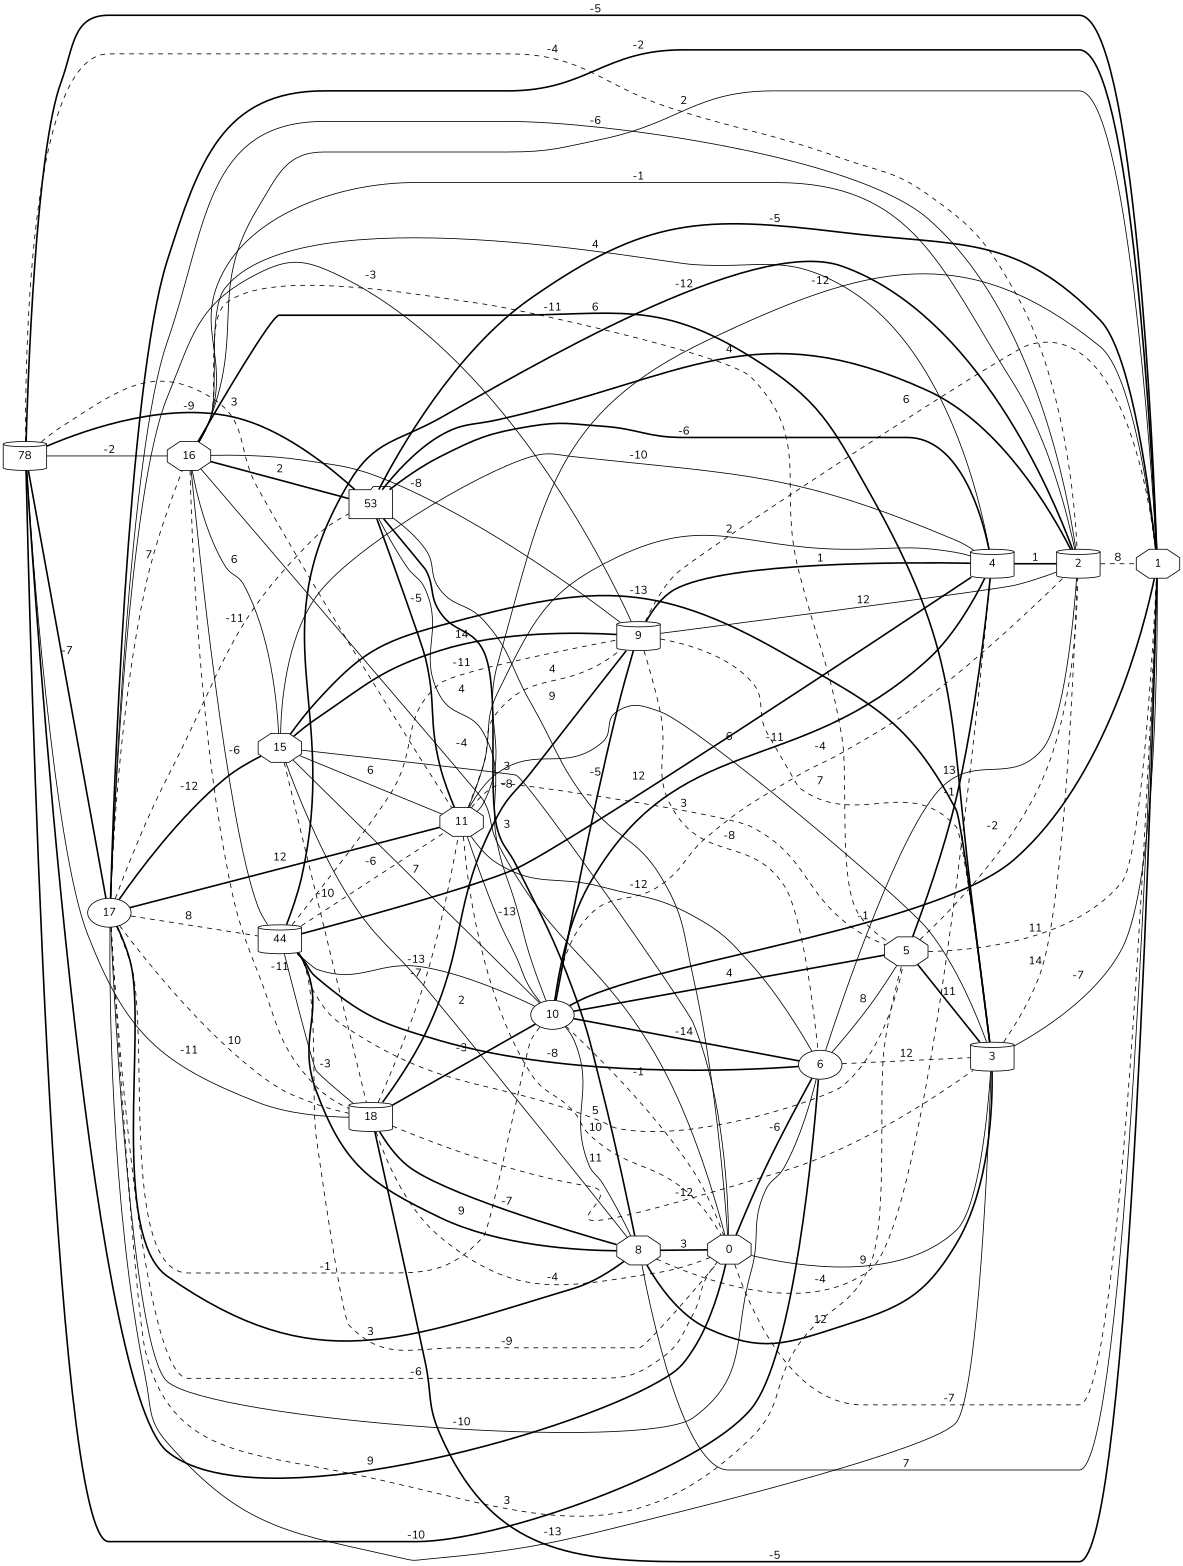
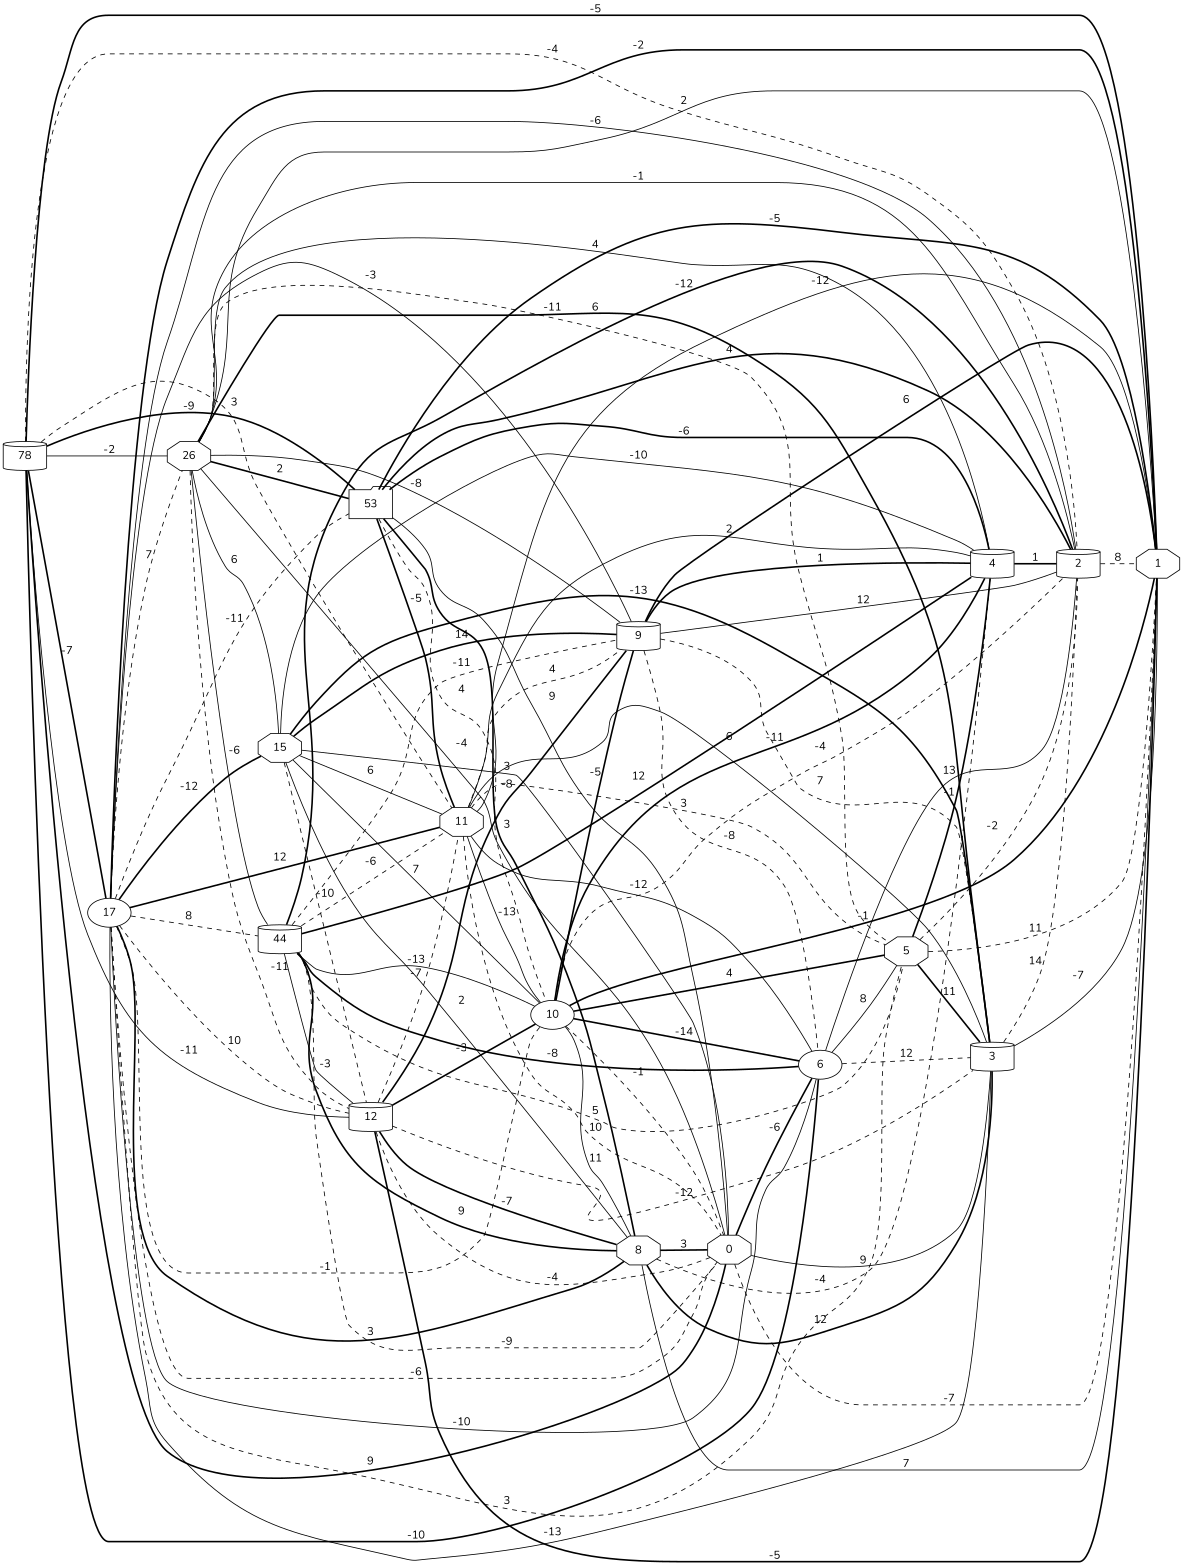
edge "1" -- "9": style dashed -> bold
node "16": label "16" -> "26"
edge "53" -- "10": style solid -> dashed
node "18": label "18" -> "12"
